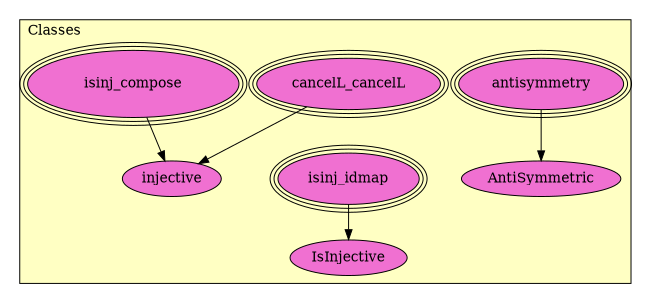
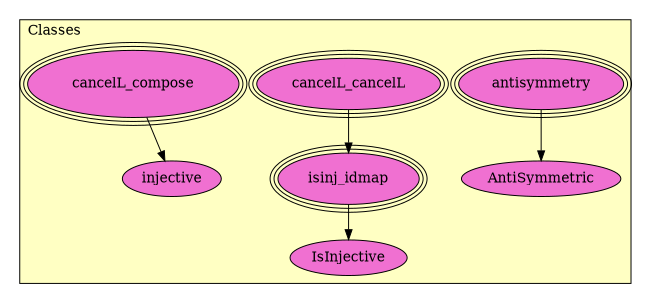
node "isinj_compose": label "isinj_compose" -> "cancelL_compose"
edge "cancelL_cancelL" -> "injective": now "cancelL_cancelL" -> "isinj_idmap"
